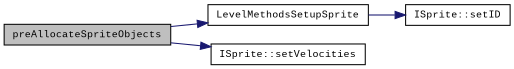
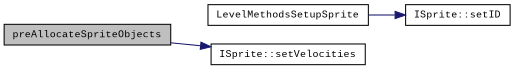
edge "preAllocateSpriteObjects" -> "LevelMethodsSetupSprite": removed
